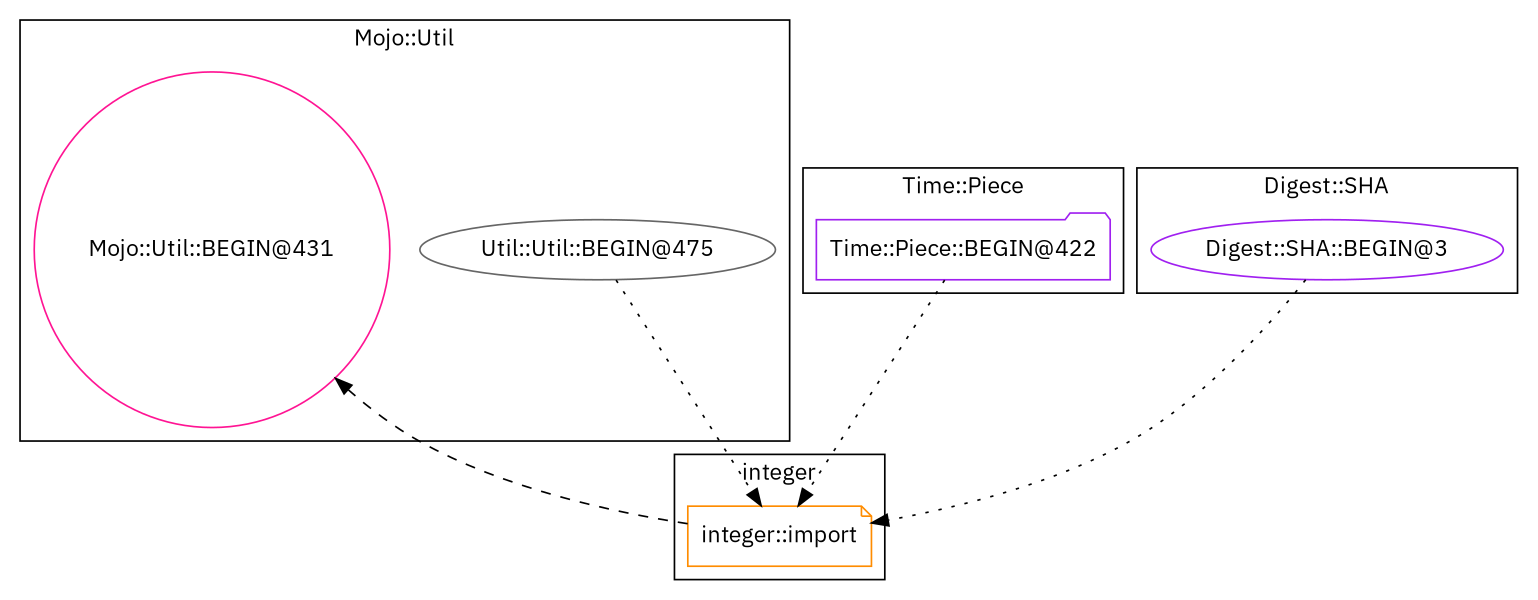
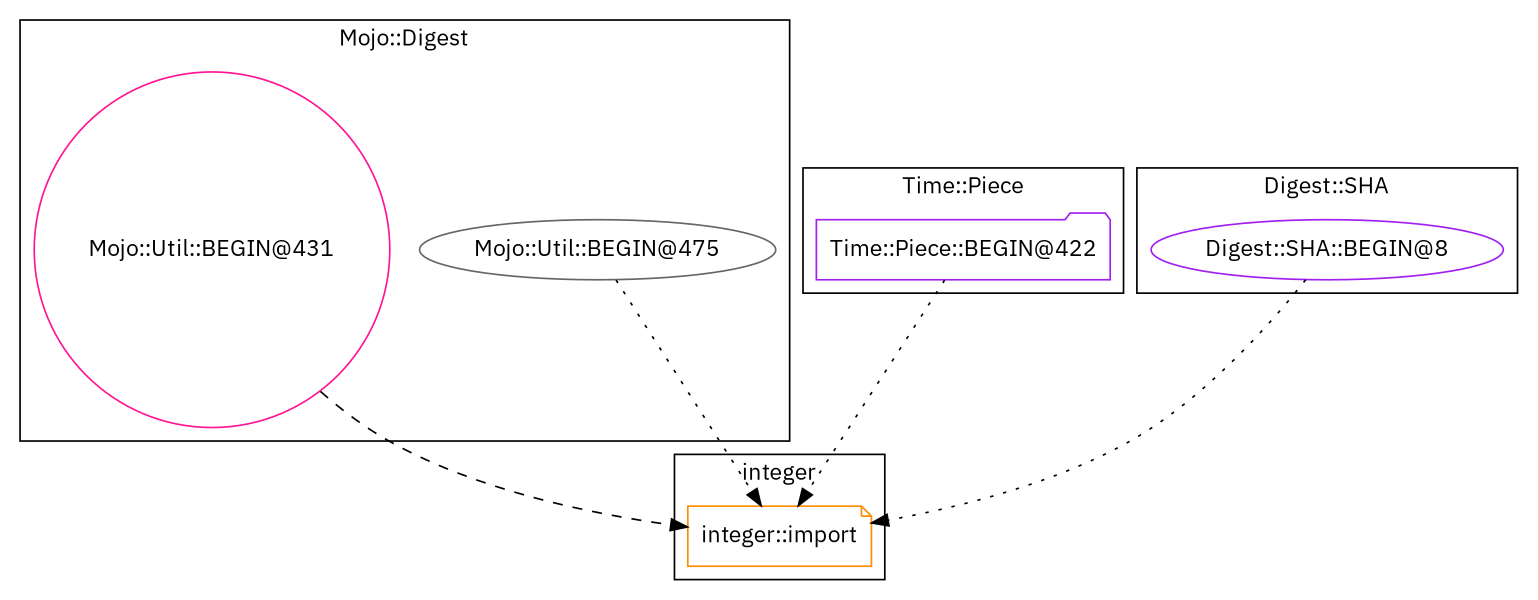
cluster "Mojo::Util": label "Mojo::Util" -> "Mojo::Digest"
node "Util::Util::BEGIN@475": label "Util::Util::BEGIN@475" -> "Mojo::Util::BEGIN@475"
node "Digest::SHA::BEGIN@3": label "Digest::SHA::BEGIN@3" -> "Digest::SHA::BEGIN@8"
edge "integer::import" -> "Mojo::Util::BEGIN@431": reversed
